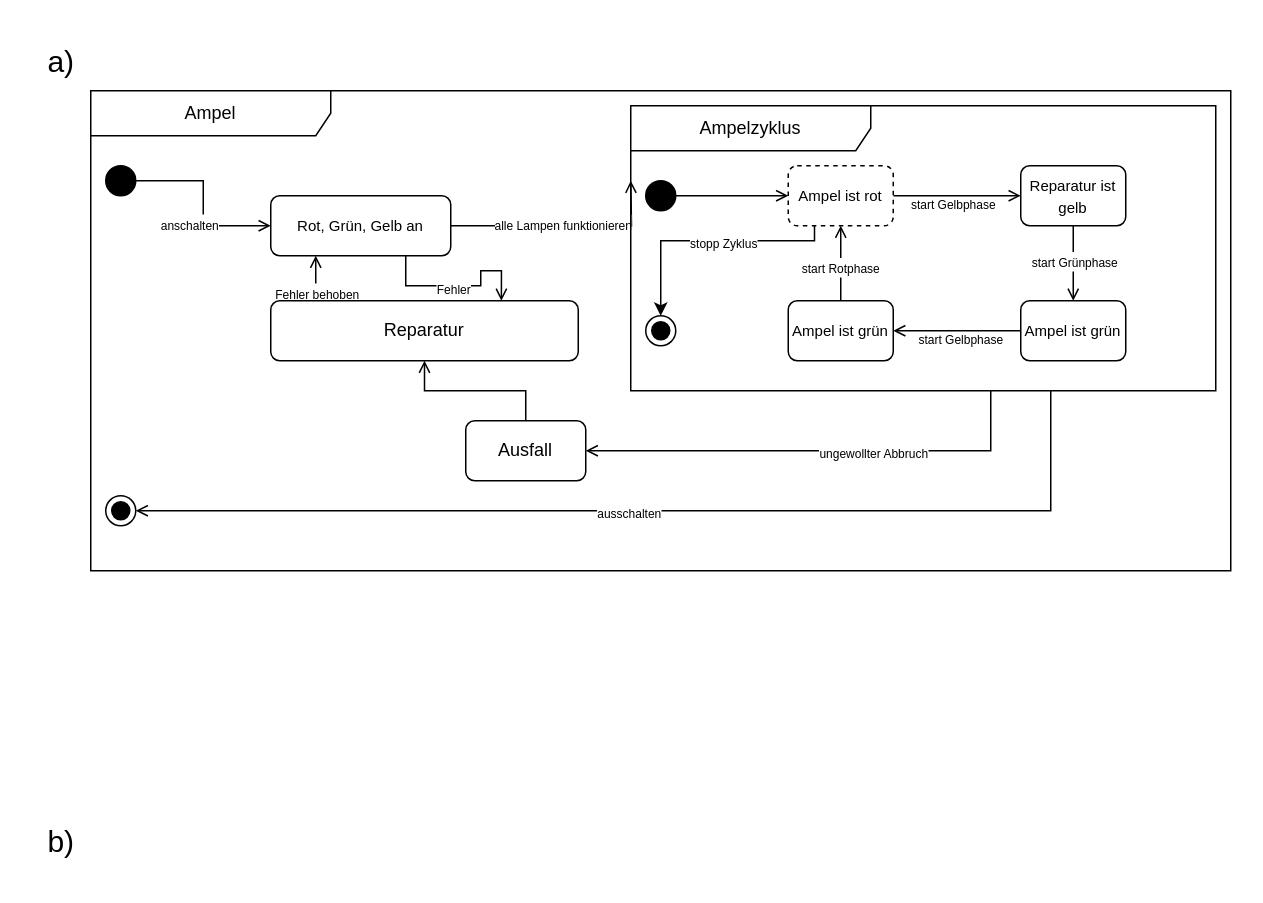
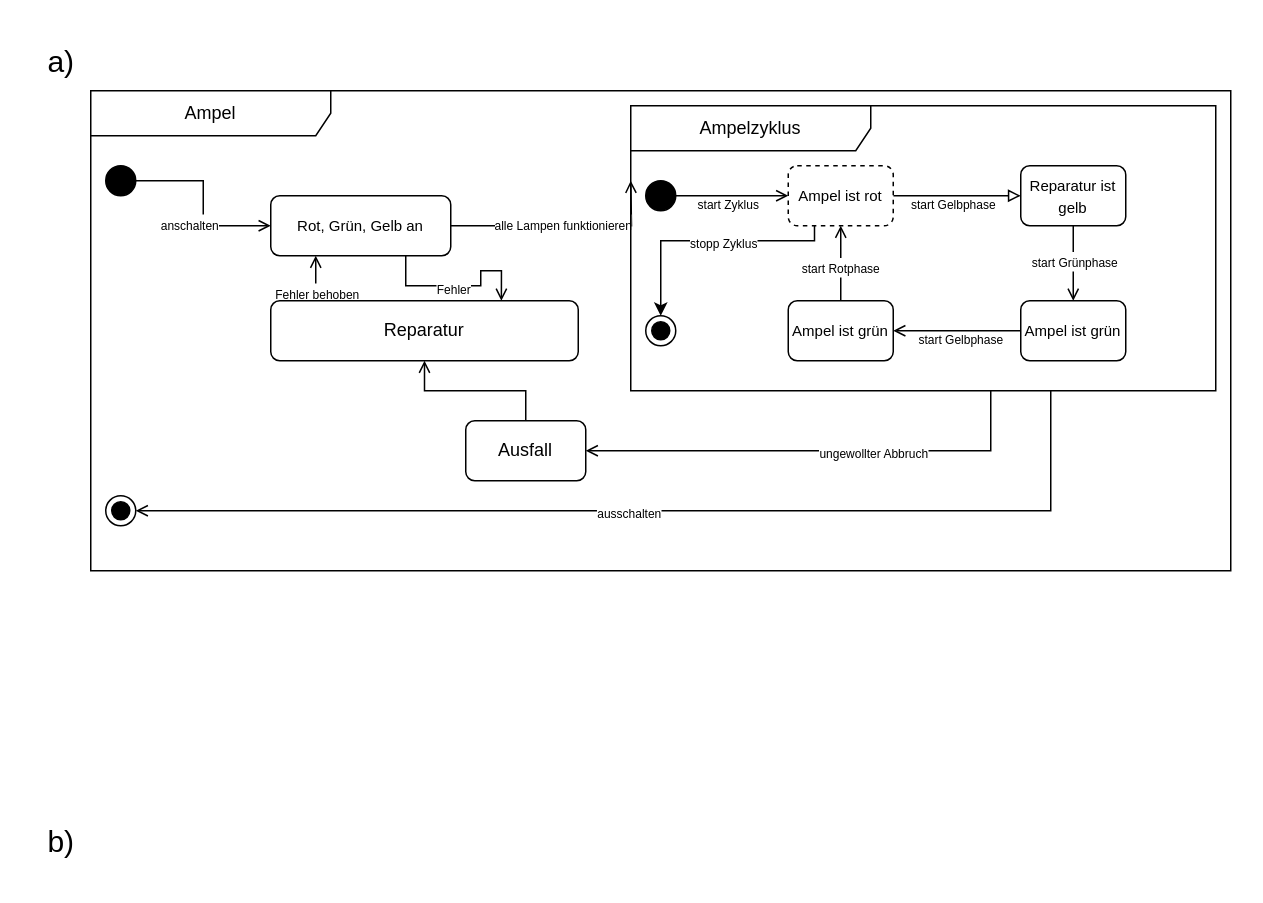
edge "Ampel ist rot" -> "Reparatur ist gelb": arrowhead open -> block
node "start Zyklus": added
